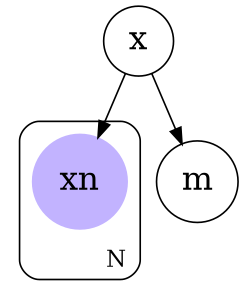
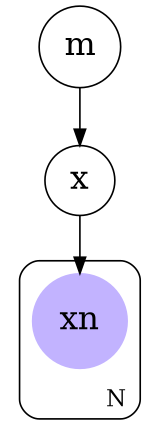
edge "x" -> "m": reversed
